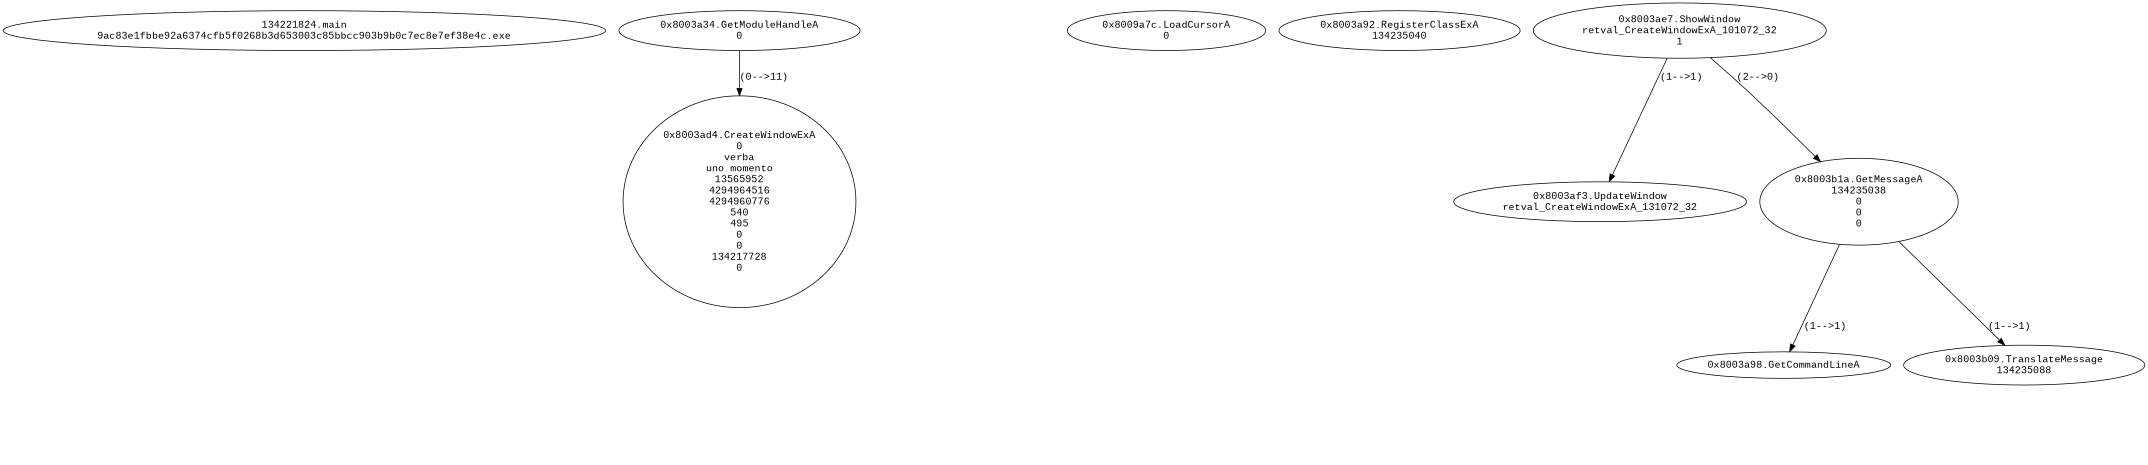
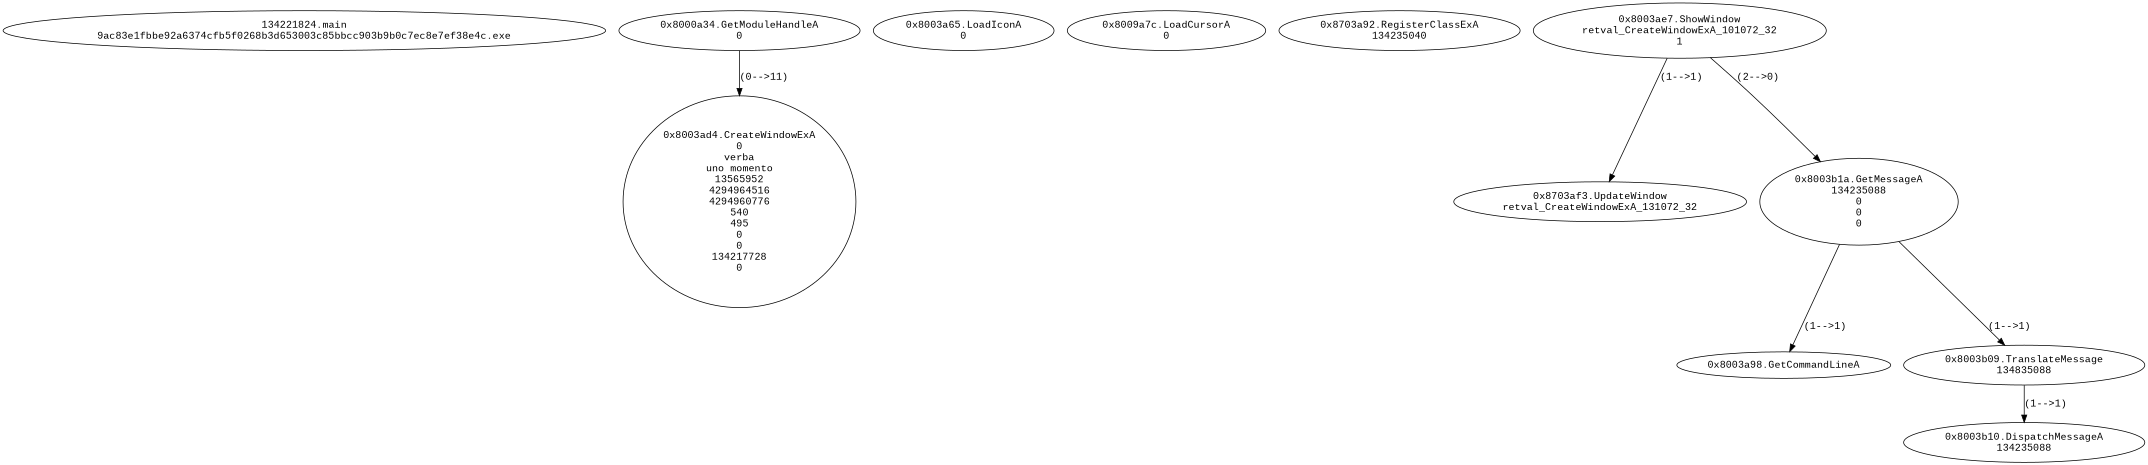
node "0x8003a34.GetModuleHandleA 0": label "0x8003a34.GetModuleHandleA 0" -> "0x8000a34.GetModuleHandleA 0"
node "0x8003a65.LoadIconA 0": added
node "0x8003a92.RegisterClassExA 134235040": label "0x8003a92.RegisterClassExA 134235040" -> "0x8703a92.RegisterClassExA 134235040"
node "0x8003af3.UpdateWindow retval_CreateWindowExA_131072_32": label "0x8003af3.UpdateWindow retval_CreateWindowExA_131072_32" -> "0x8703af3.UpdateWindow retval_CreateWindowExA_131072_32"
node "0x8003b1a.GetMessageA 134235038 0 0 0": label "0x8003b1a.GetMessageA 134235038 0 0 0" -> "0x8003b1a.GetMessageA 134235088 0 0 0"
node "0x8003b09.TranslateMessage 134235088": label "0x8003b09.TranslateMessage 134235088" -> "0x8003b09.TranslateMessage 134835088"
node "0x8003b10.DispatchMessageA 134235088": added
